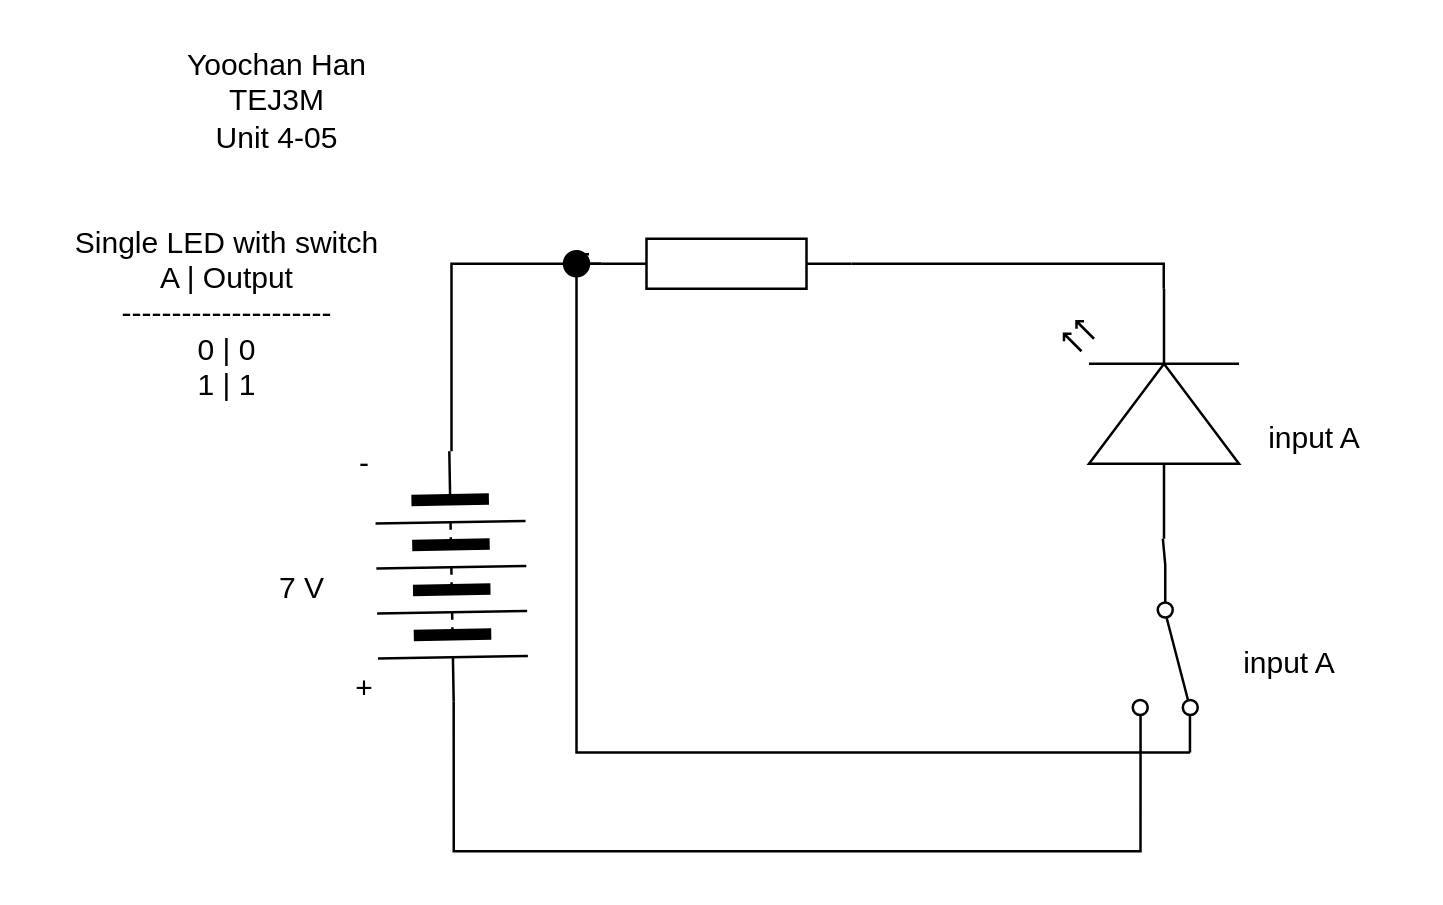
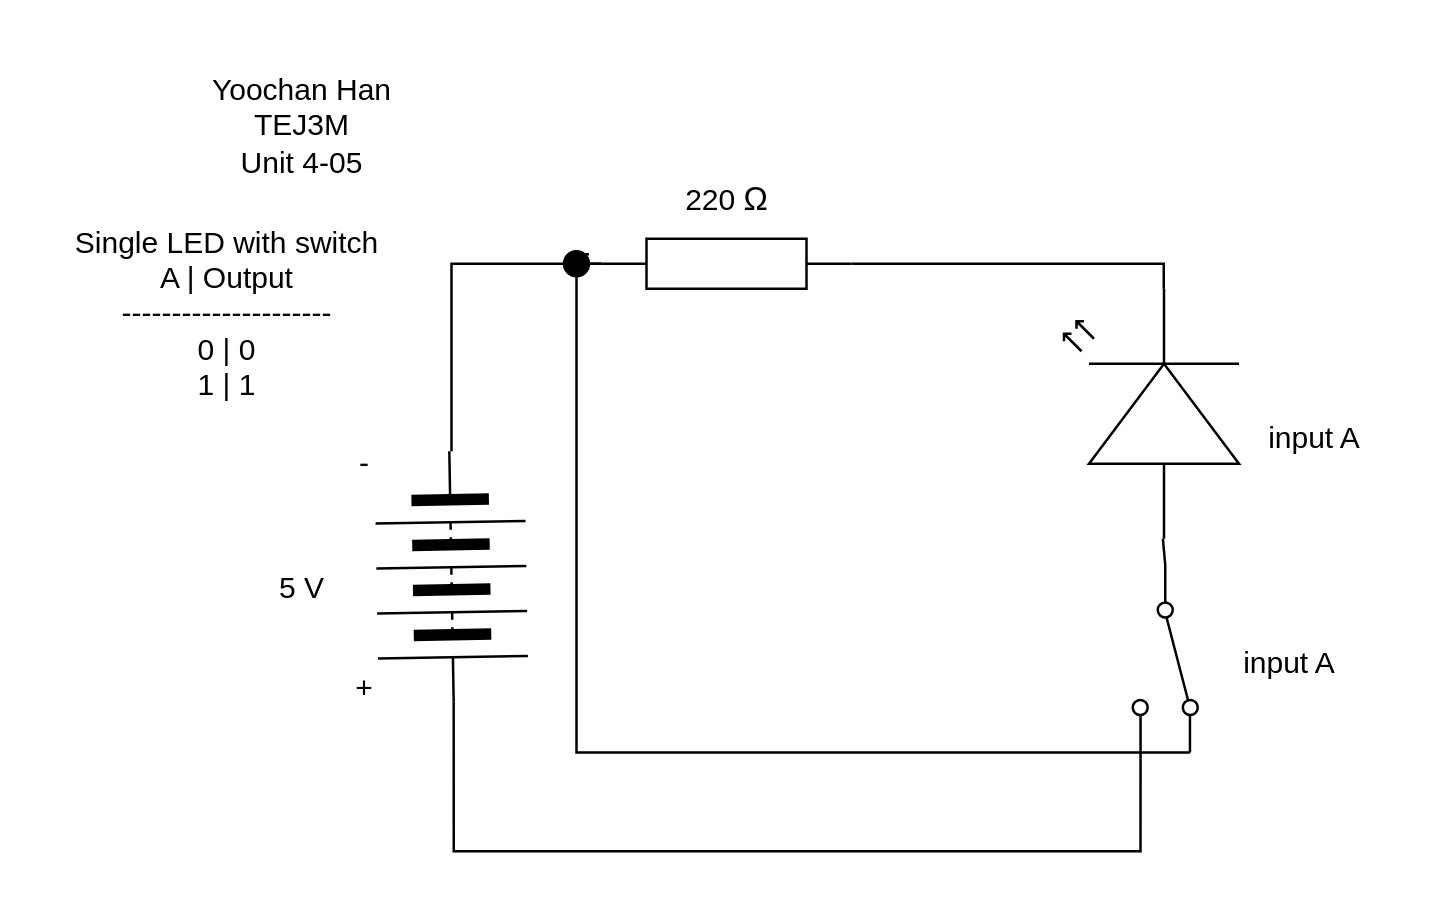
node "Yoochan Han TEJ3M Unit 4-05": moved (276, 101) -> (301, 126)
node "220 Ω": added
node "7 V": label "7 V" -> "5 V"
